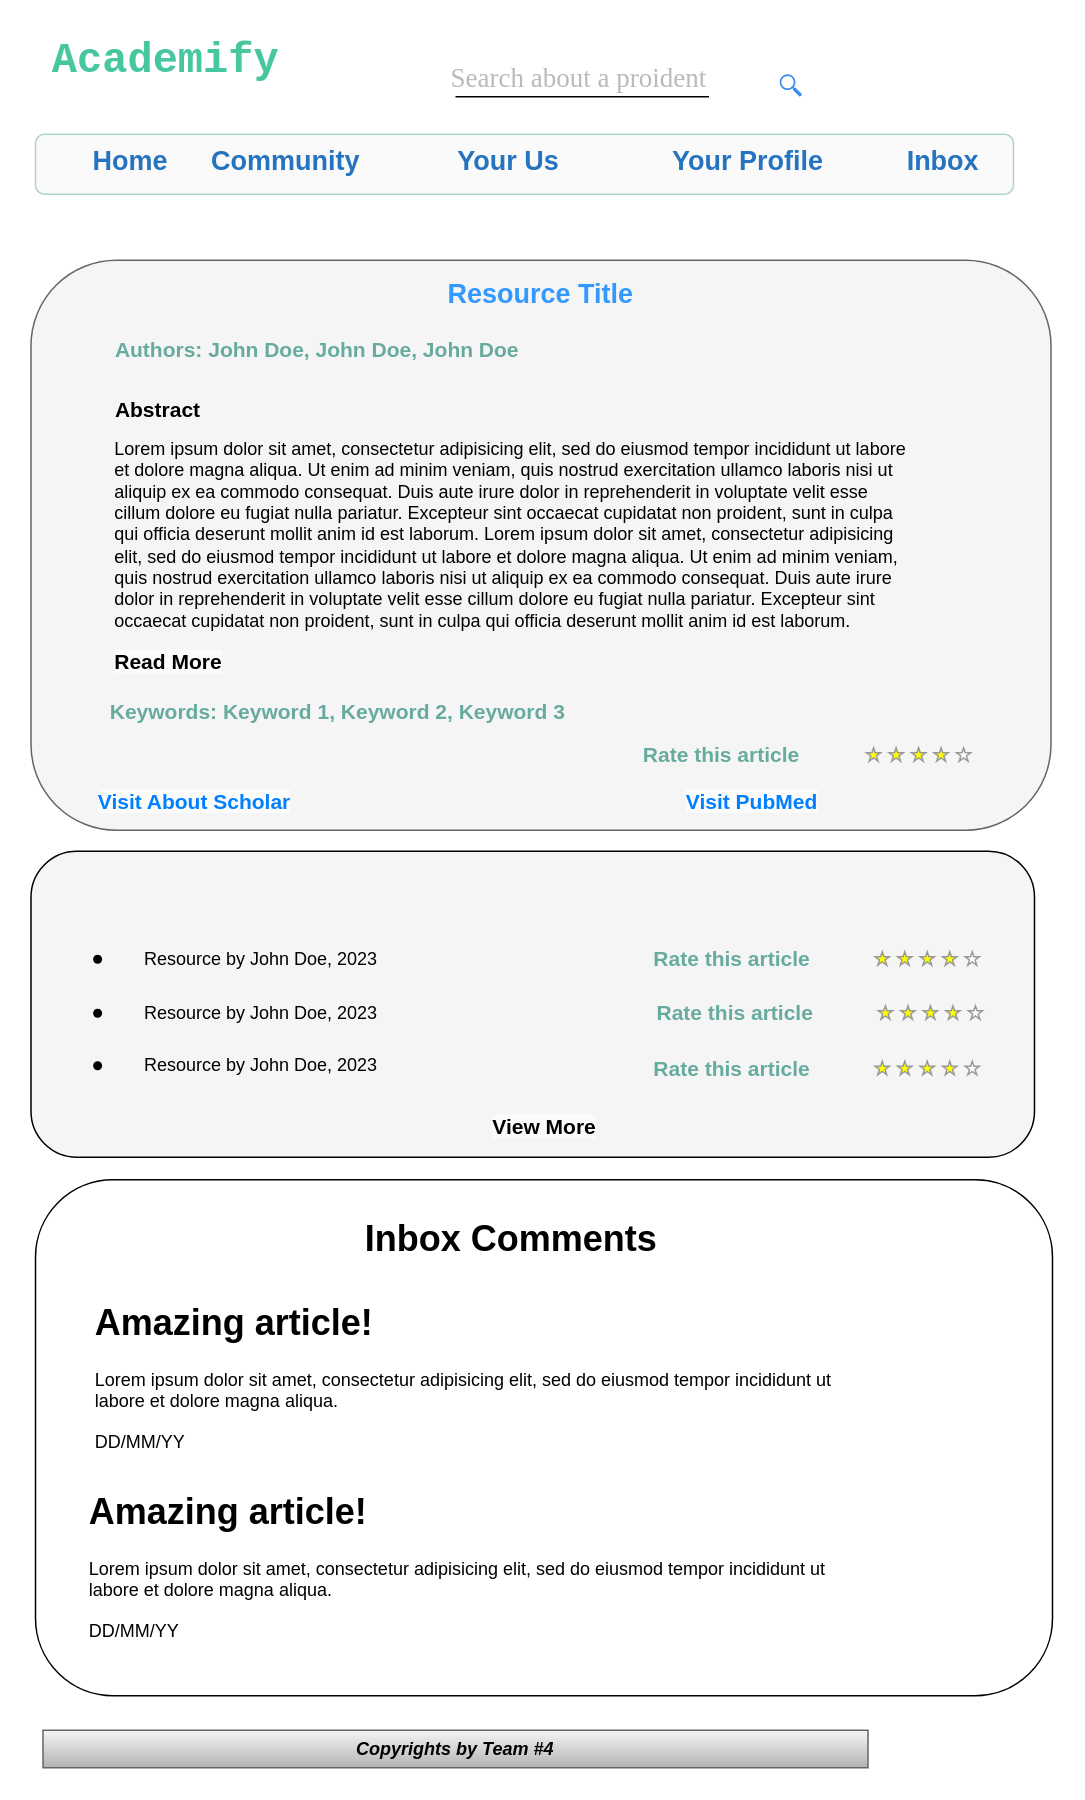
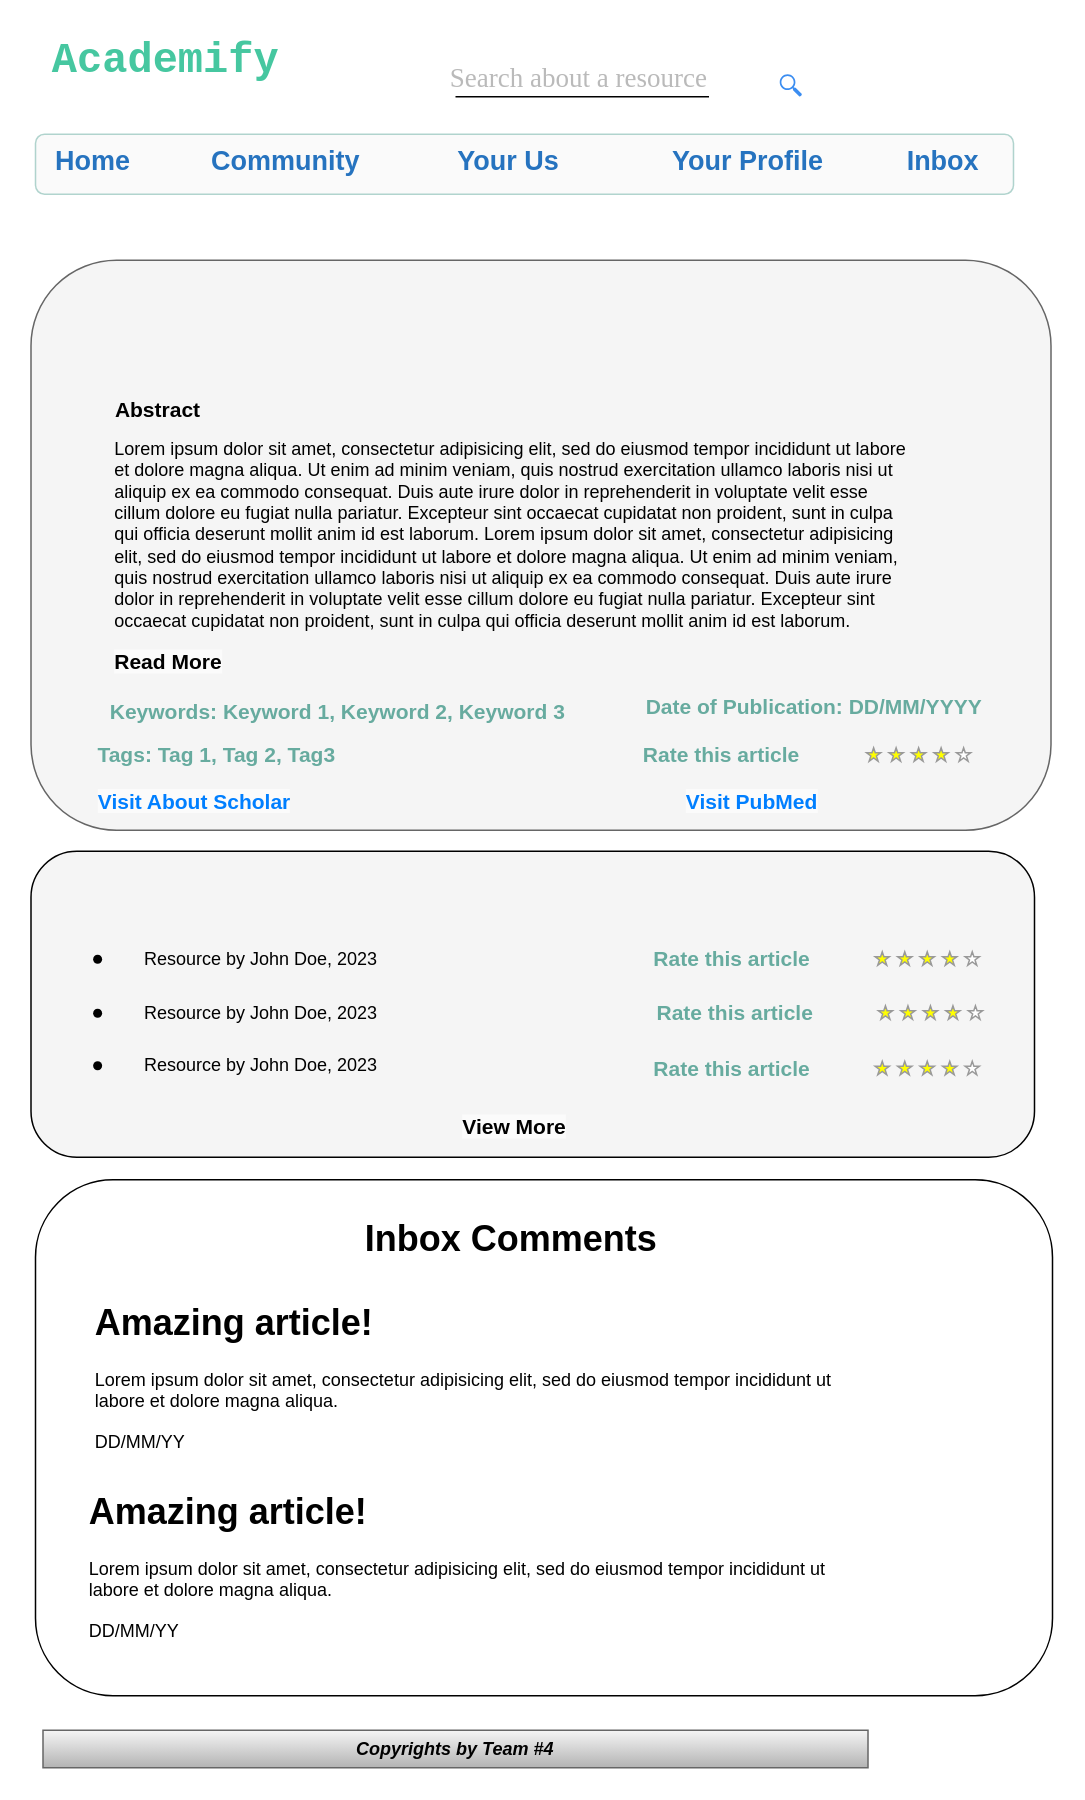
node "Search about a proident": label "Search about a proident" -> "Search about a resource"
node "Home": moved (131, 164) -> (93, 164)
node "Resource Title": removed
node "Authors: John Doe, John Doe, John Doe": removed
node "Date of Publication: DD/MM/YYYY": added
node "Tags: Tag 1, Tag 2, Tag3": added
node "View More": moved (554, 1126) -> (524, 1126)
